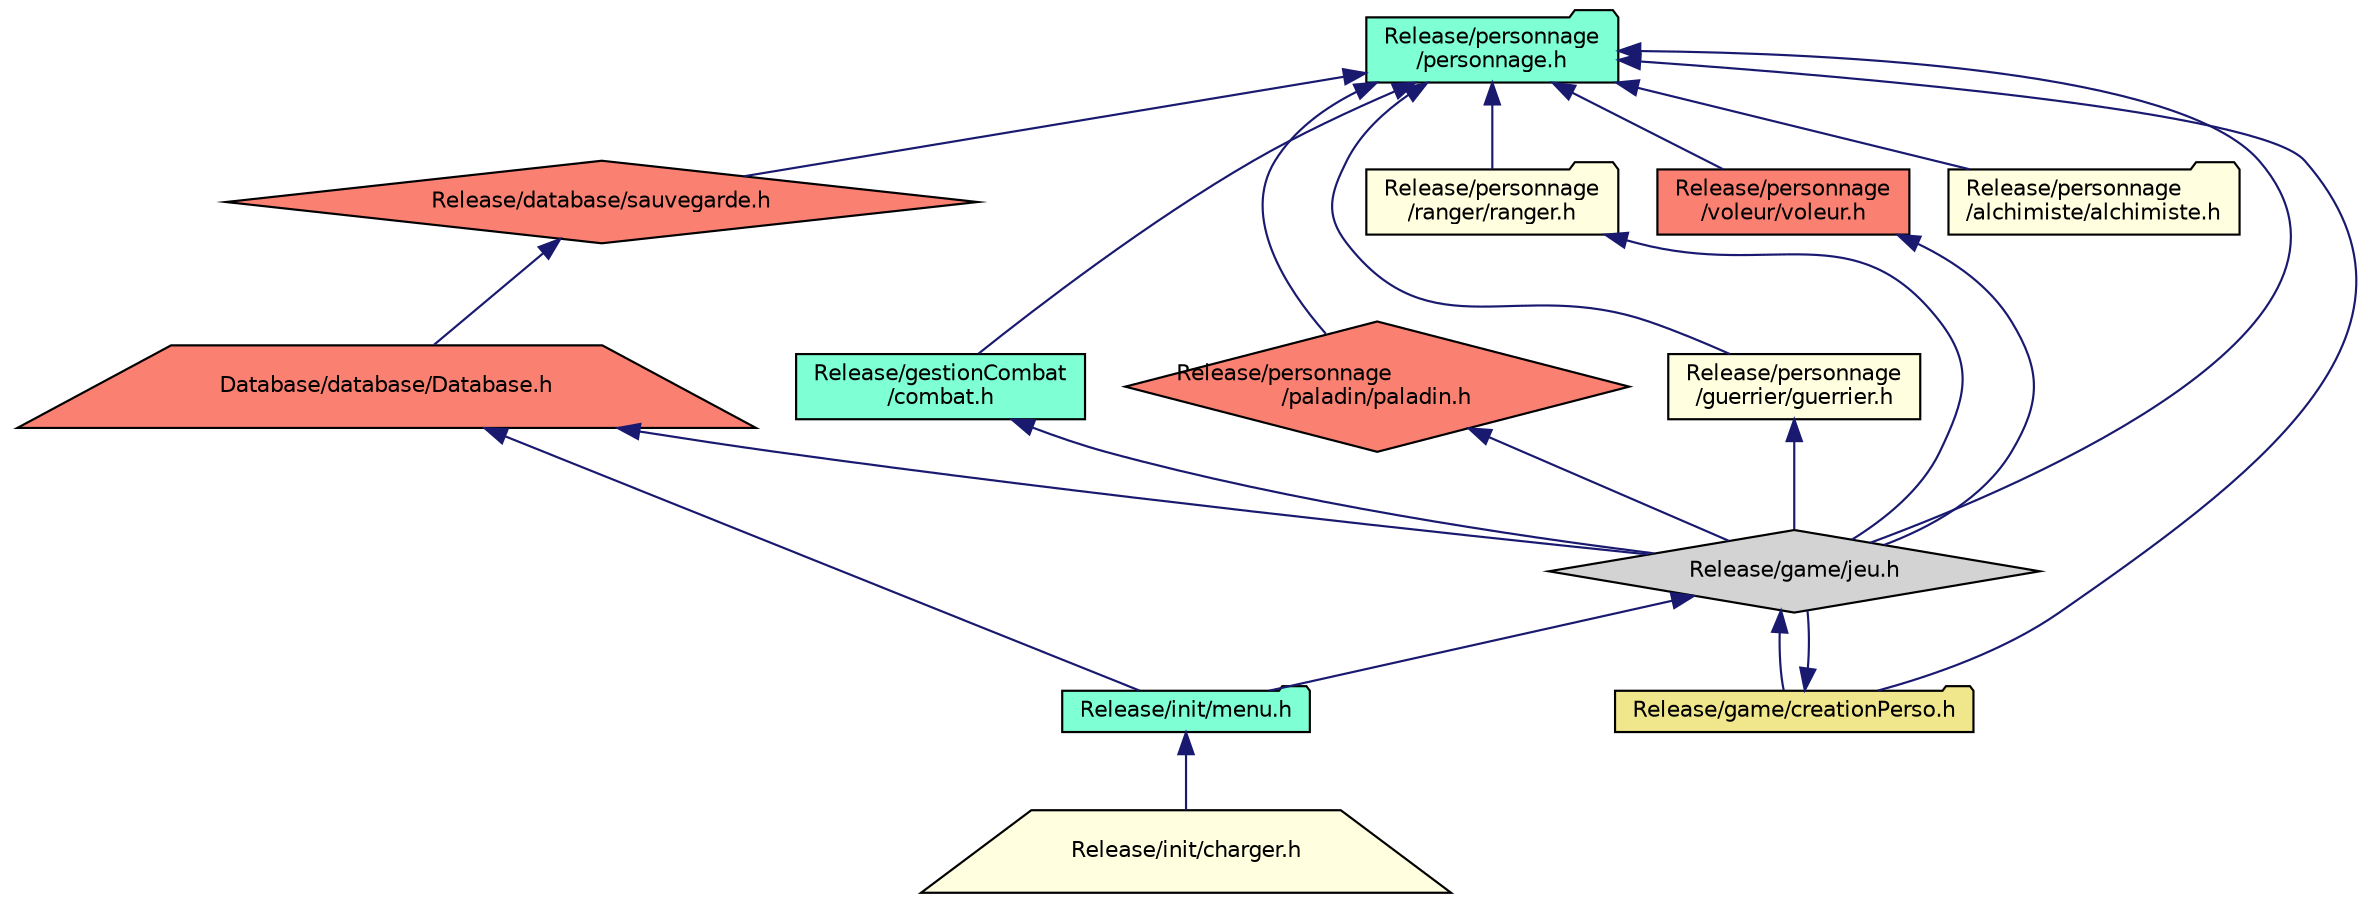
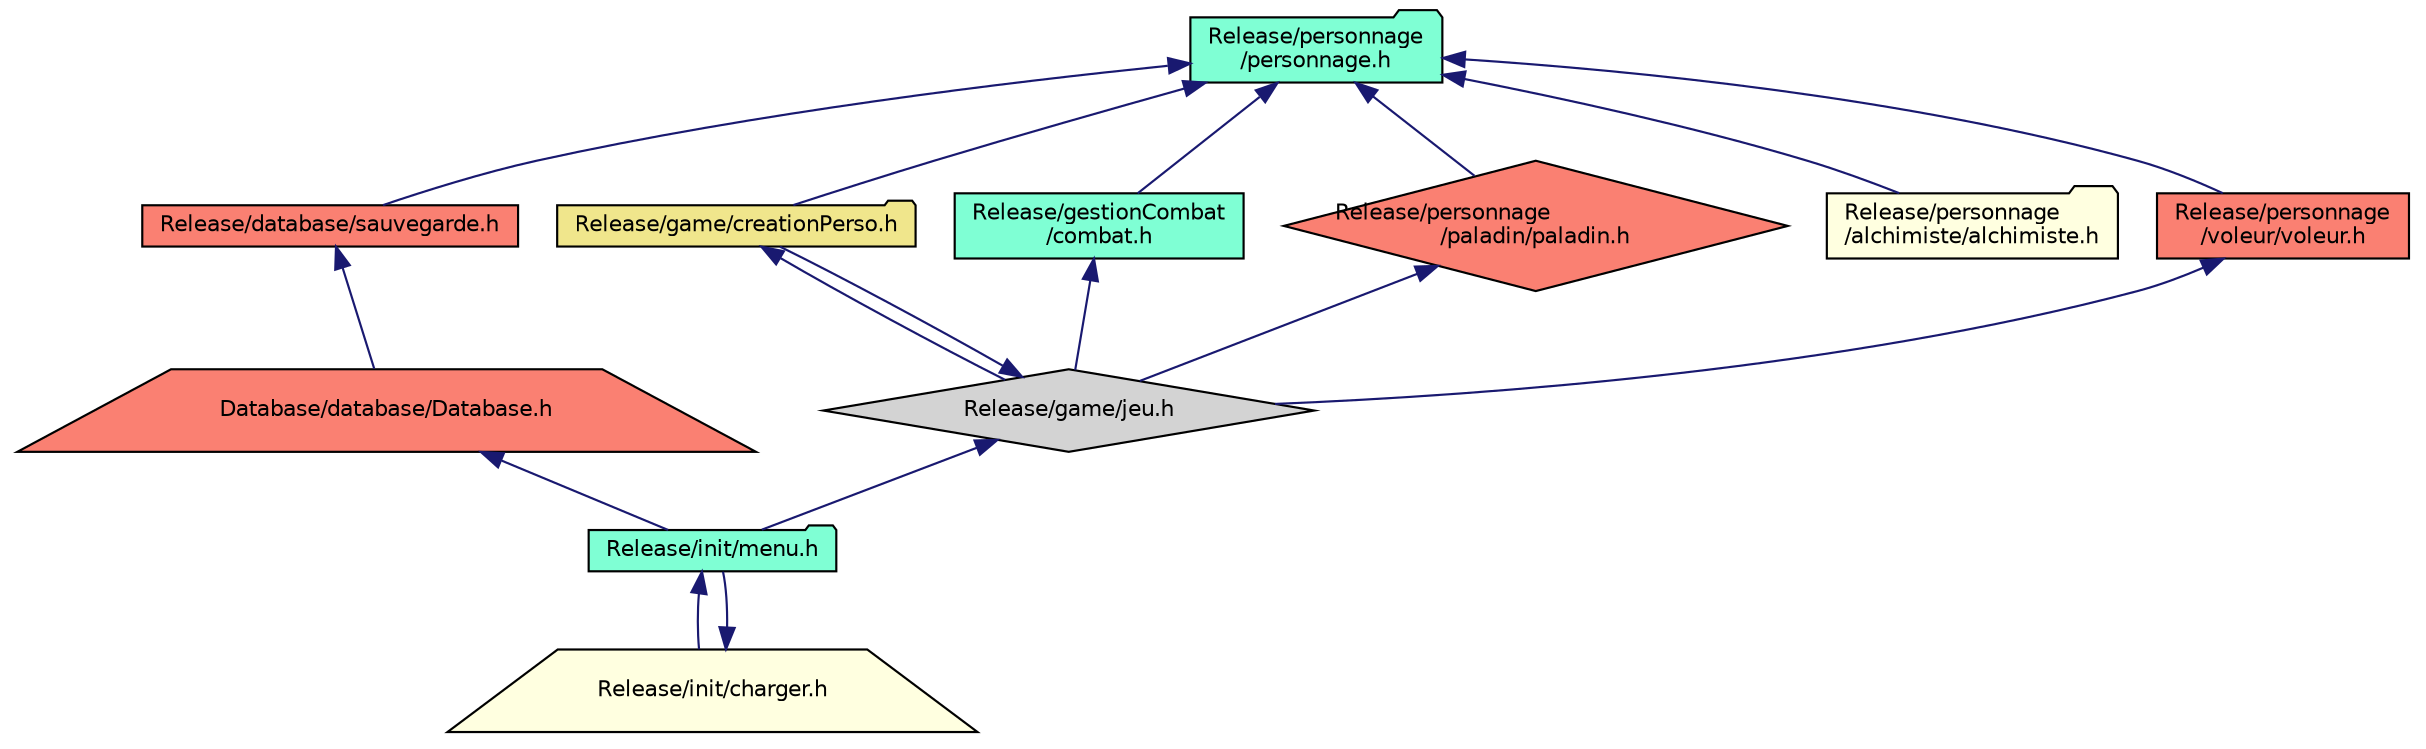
edge "Release/game/jeu.h" -> "Release/personnage /personnage.h": removed
node "Release/database/sauvegarde.h": shape diamond -> box
node "Release/personnage /ranger/ranger.h": removed
node "Release/personnage /guerrier/guerrier.h": removed
edge "Release/game/jeu.h" -> "Database/database/Database.h": removed
edge "Release/init/menu.h" -> "Release/init/charger.h": added
